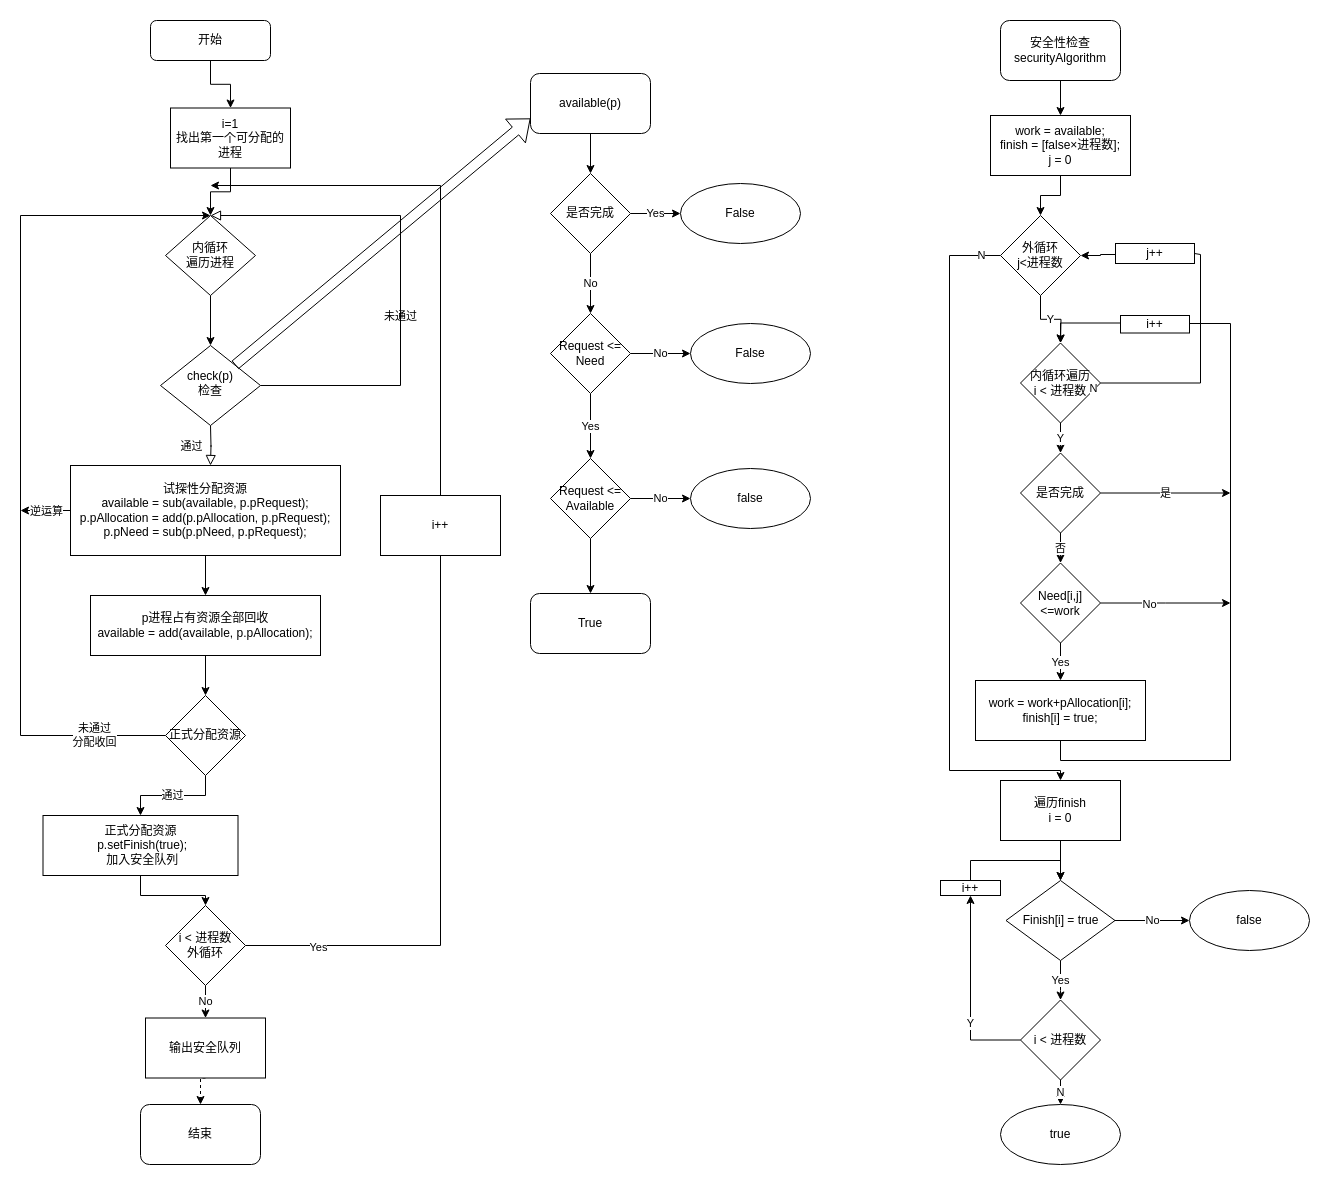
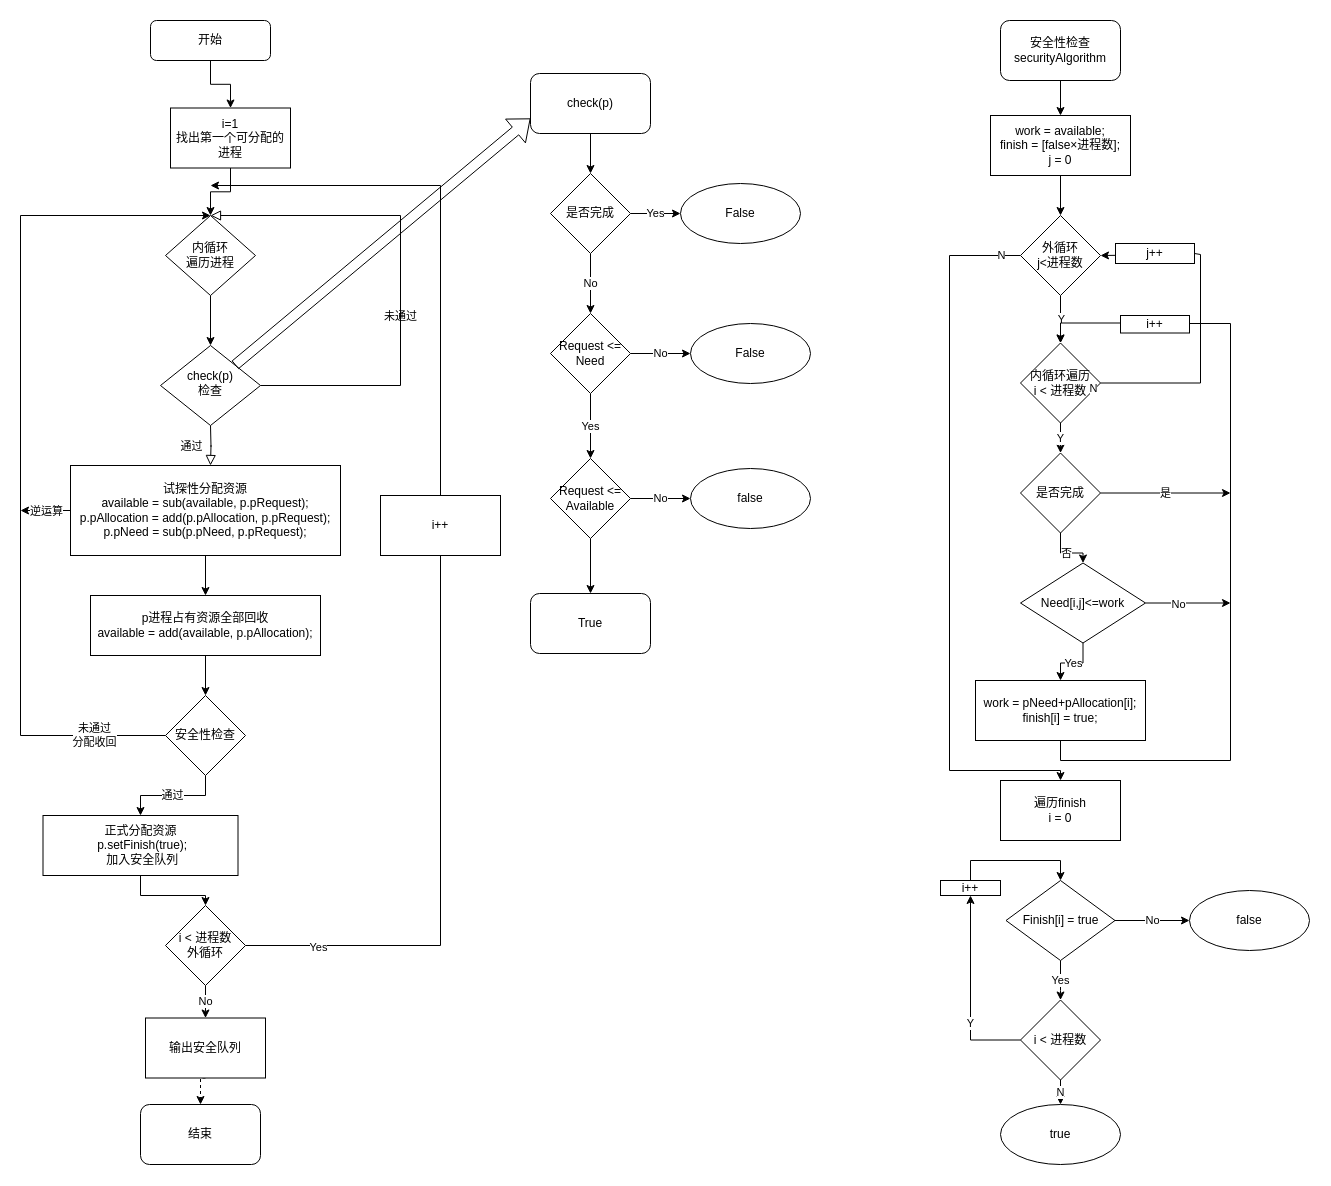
node "available(p)": label "available(p)" -> "check(p)"
node "外循环 j<进程数": moved (1041, 256) -> (1061, 256)
node "Need[i,j]<=work": size 80x80 -> 125x80
node "work = work+pAllocation[i]; finish[i] = true;": label "work = work+pAllocation[i]; finish[i] = true;" -> "work = pNeed+pAllocation[i]; finish[i] = true;"
node "正式分配资源": label "正式分配资源" -> "安全性检查"
edge "遍历finish i = 0" -> "Finish[i] = true": removed
